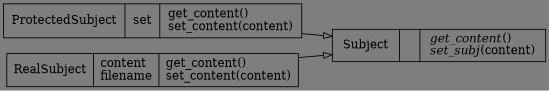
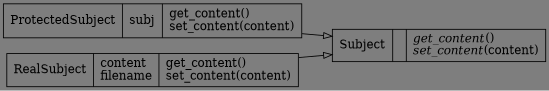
node "ProtectedSubject": text "set" -> "subj"
node "Subject": text "set_subj" -> "set_content"
